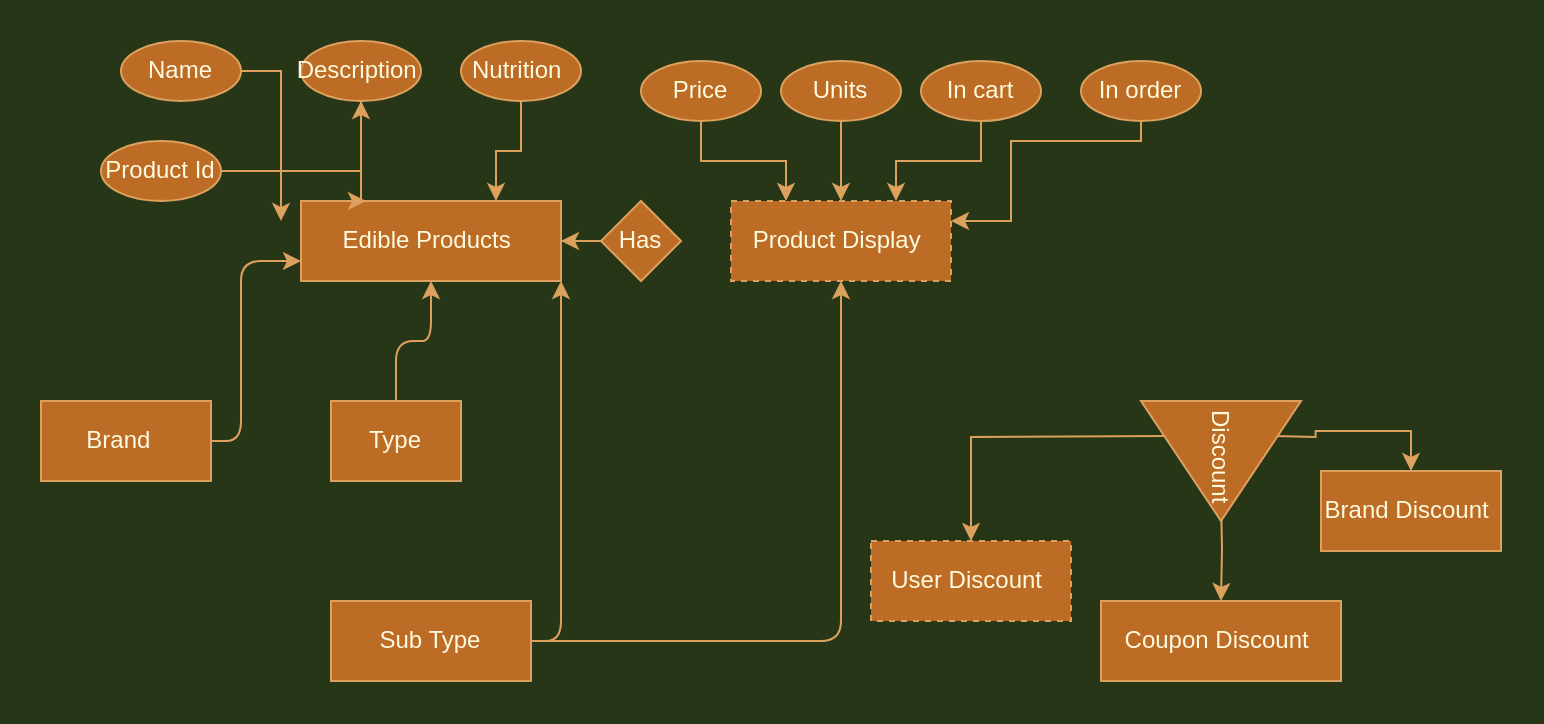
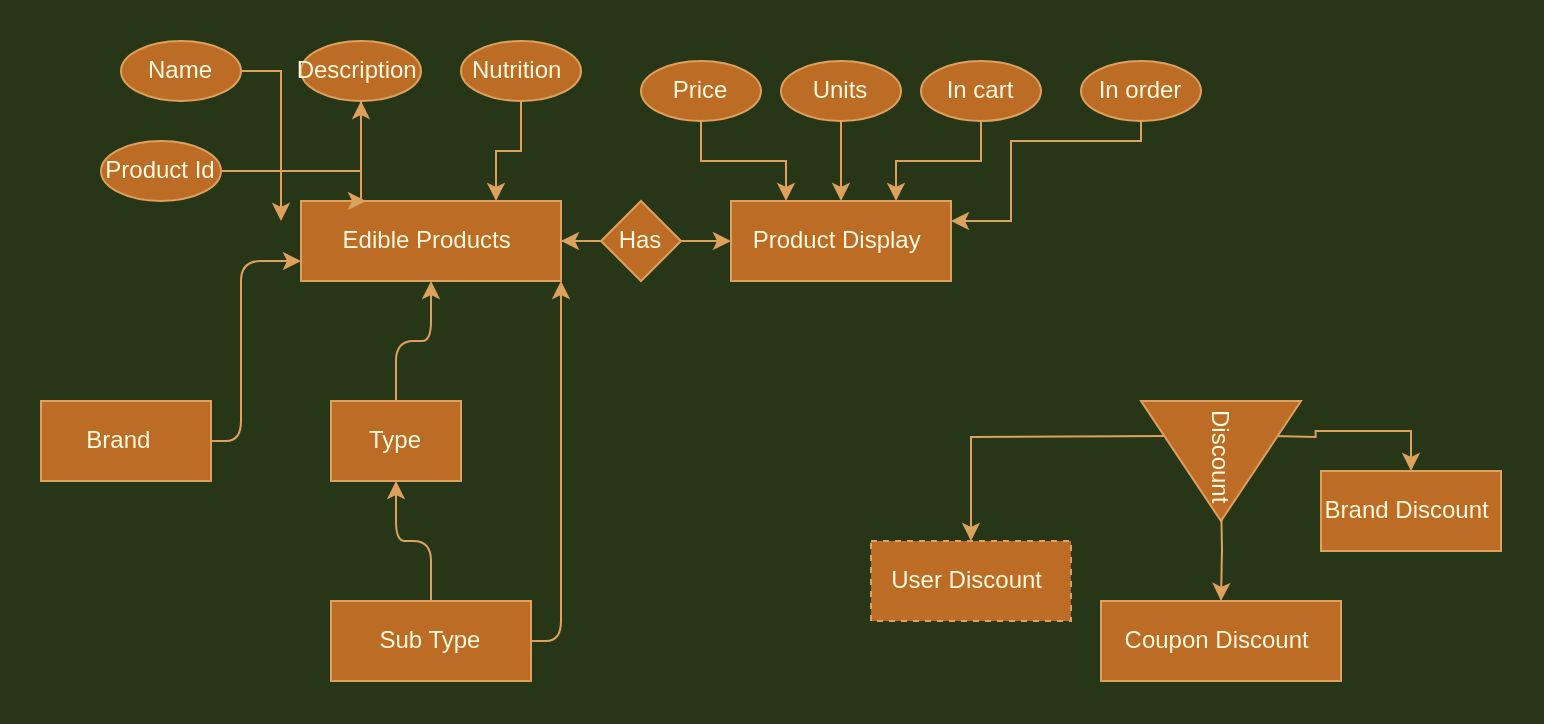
edge "Has" -> "Product Display": added
node "Product Display": style dashed -> solid
edge "Sub Type" -> "Product Display": now "Sub Type" -> "Type"
